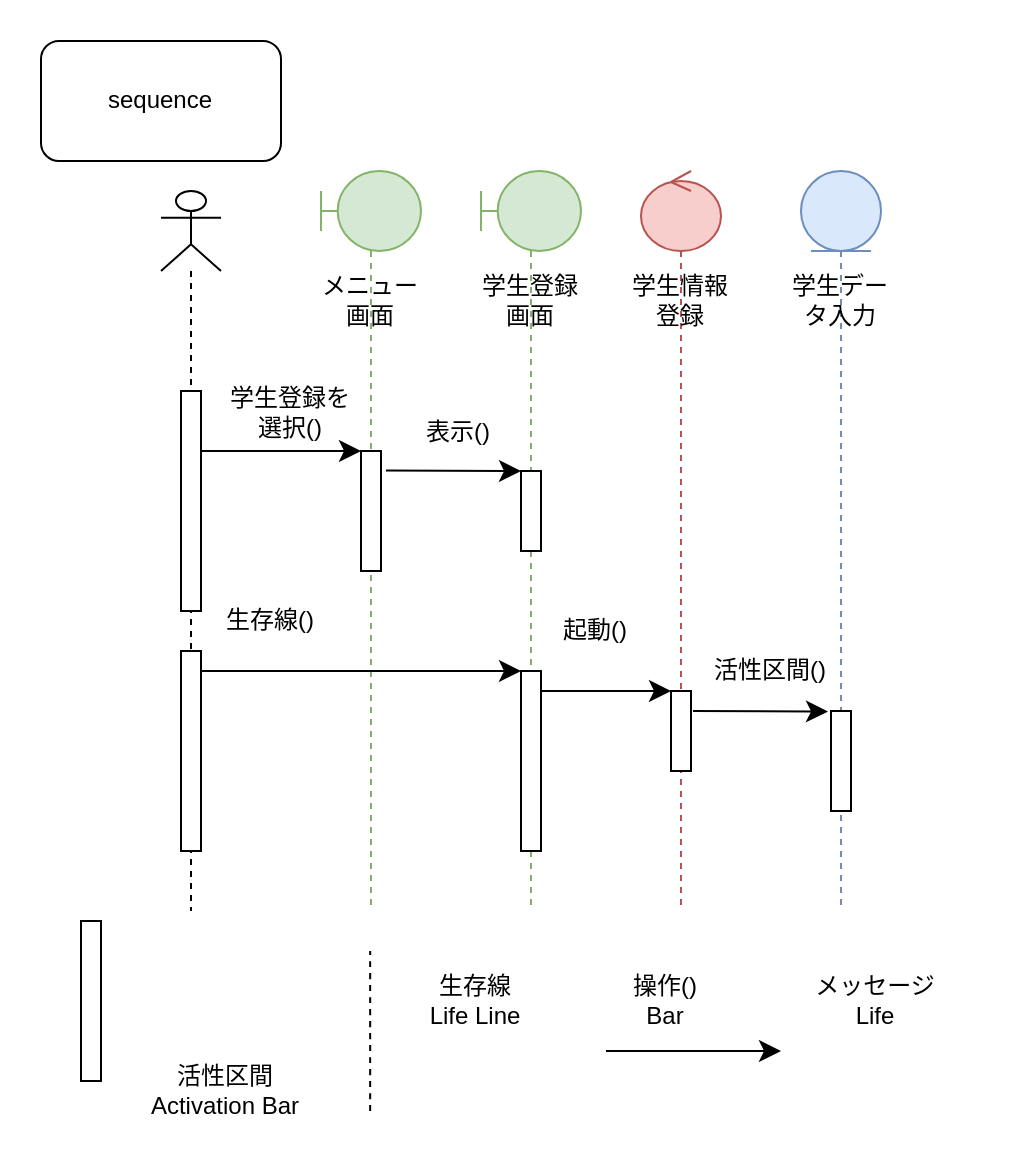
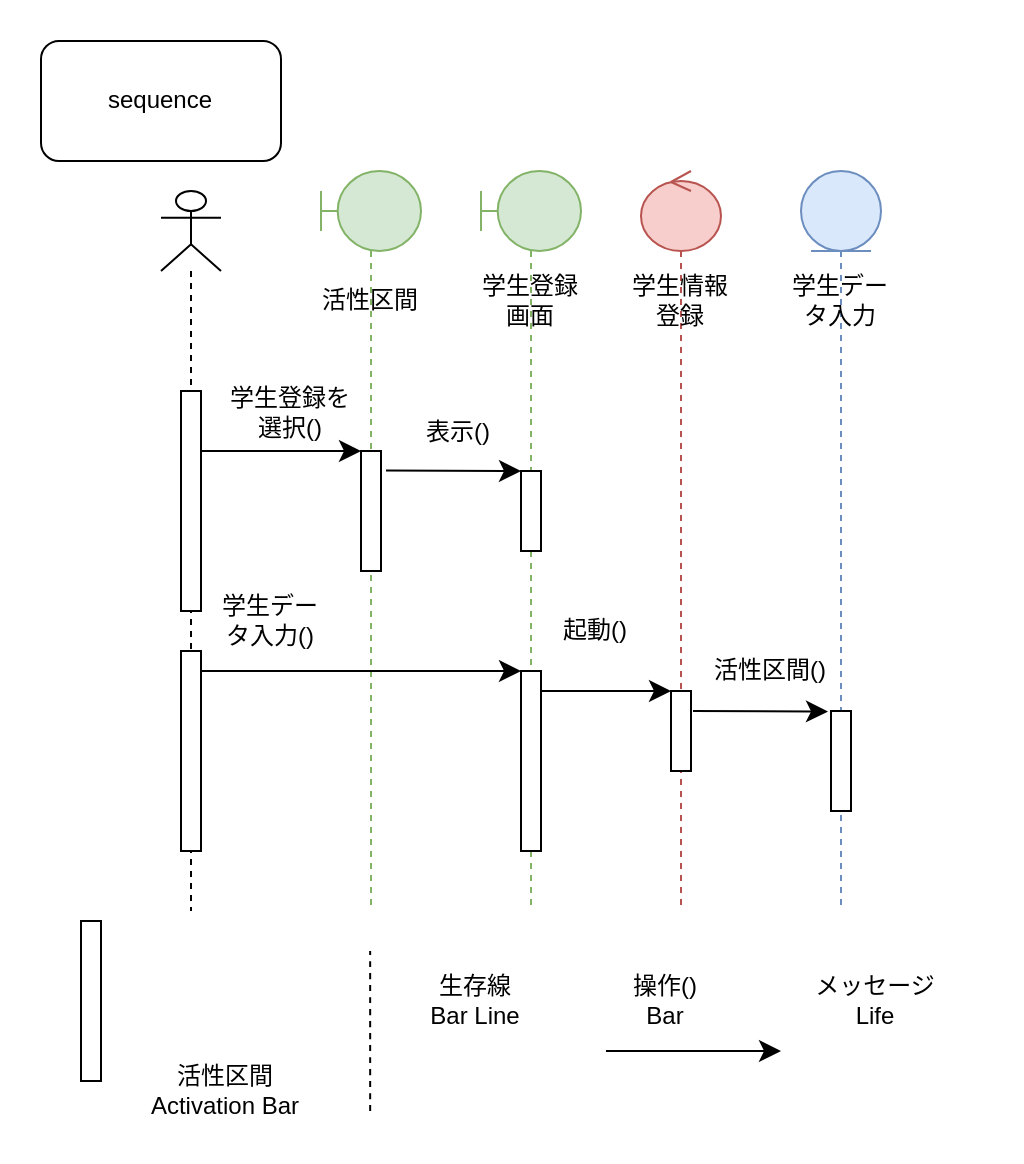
node "メニュー画面": label "メニュー画面" -> "活性区間"
node "生存線()": label "生存線()" -> "学生データ入力()"
node "生存線 Life Line": label "生存線 Life Line" -> "生存線 Bar Line"
